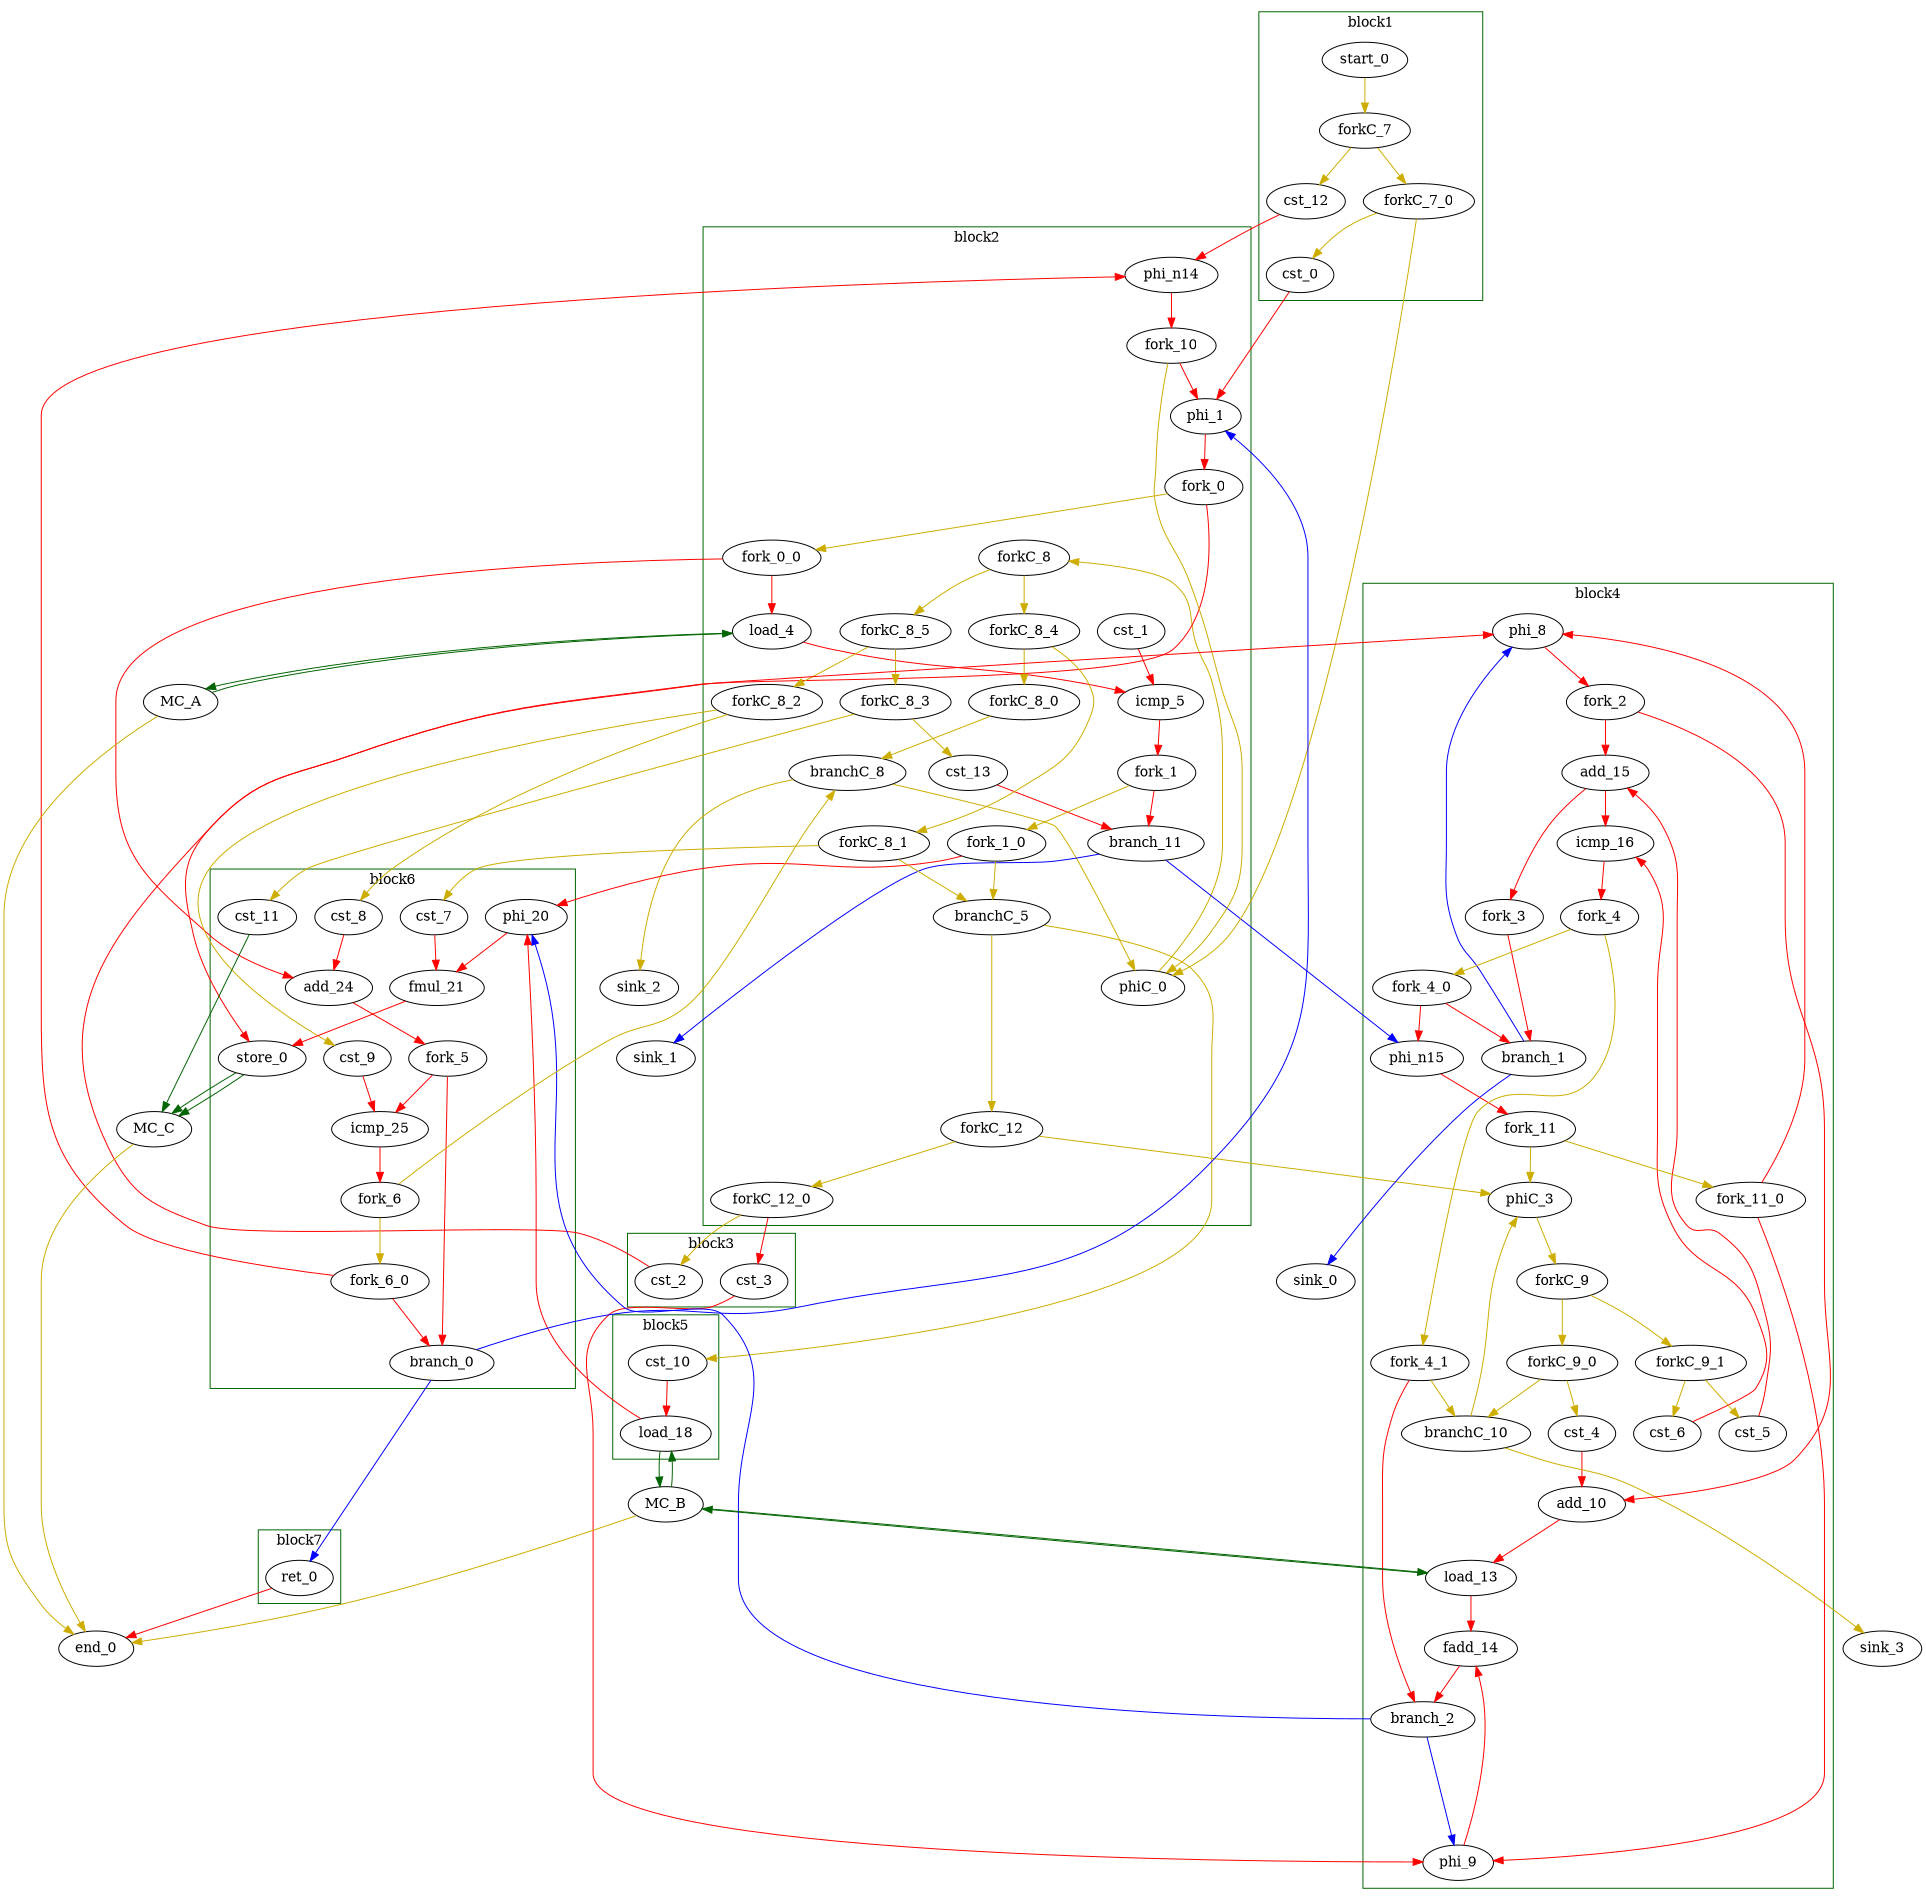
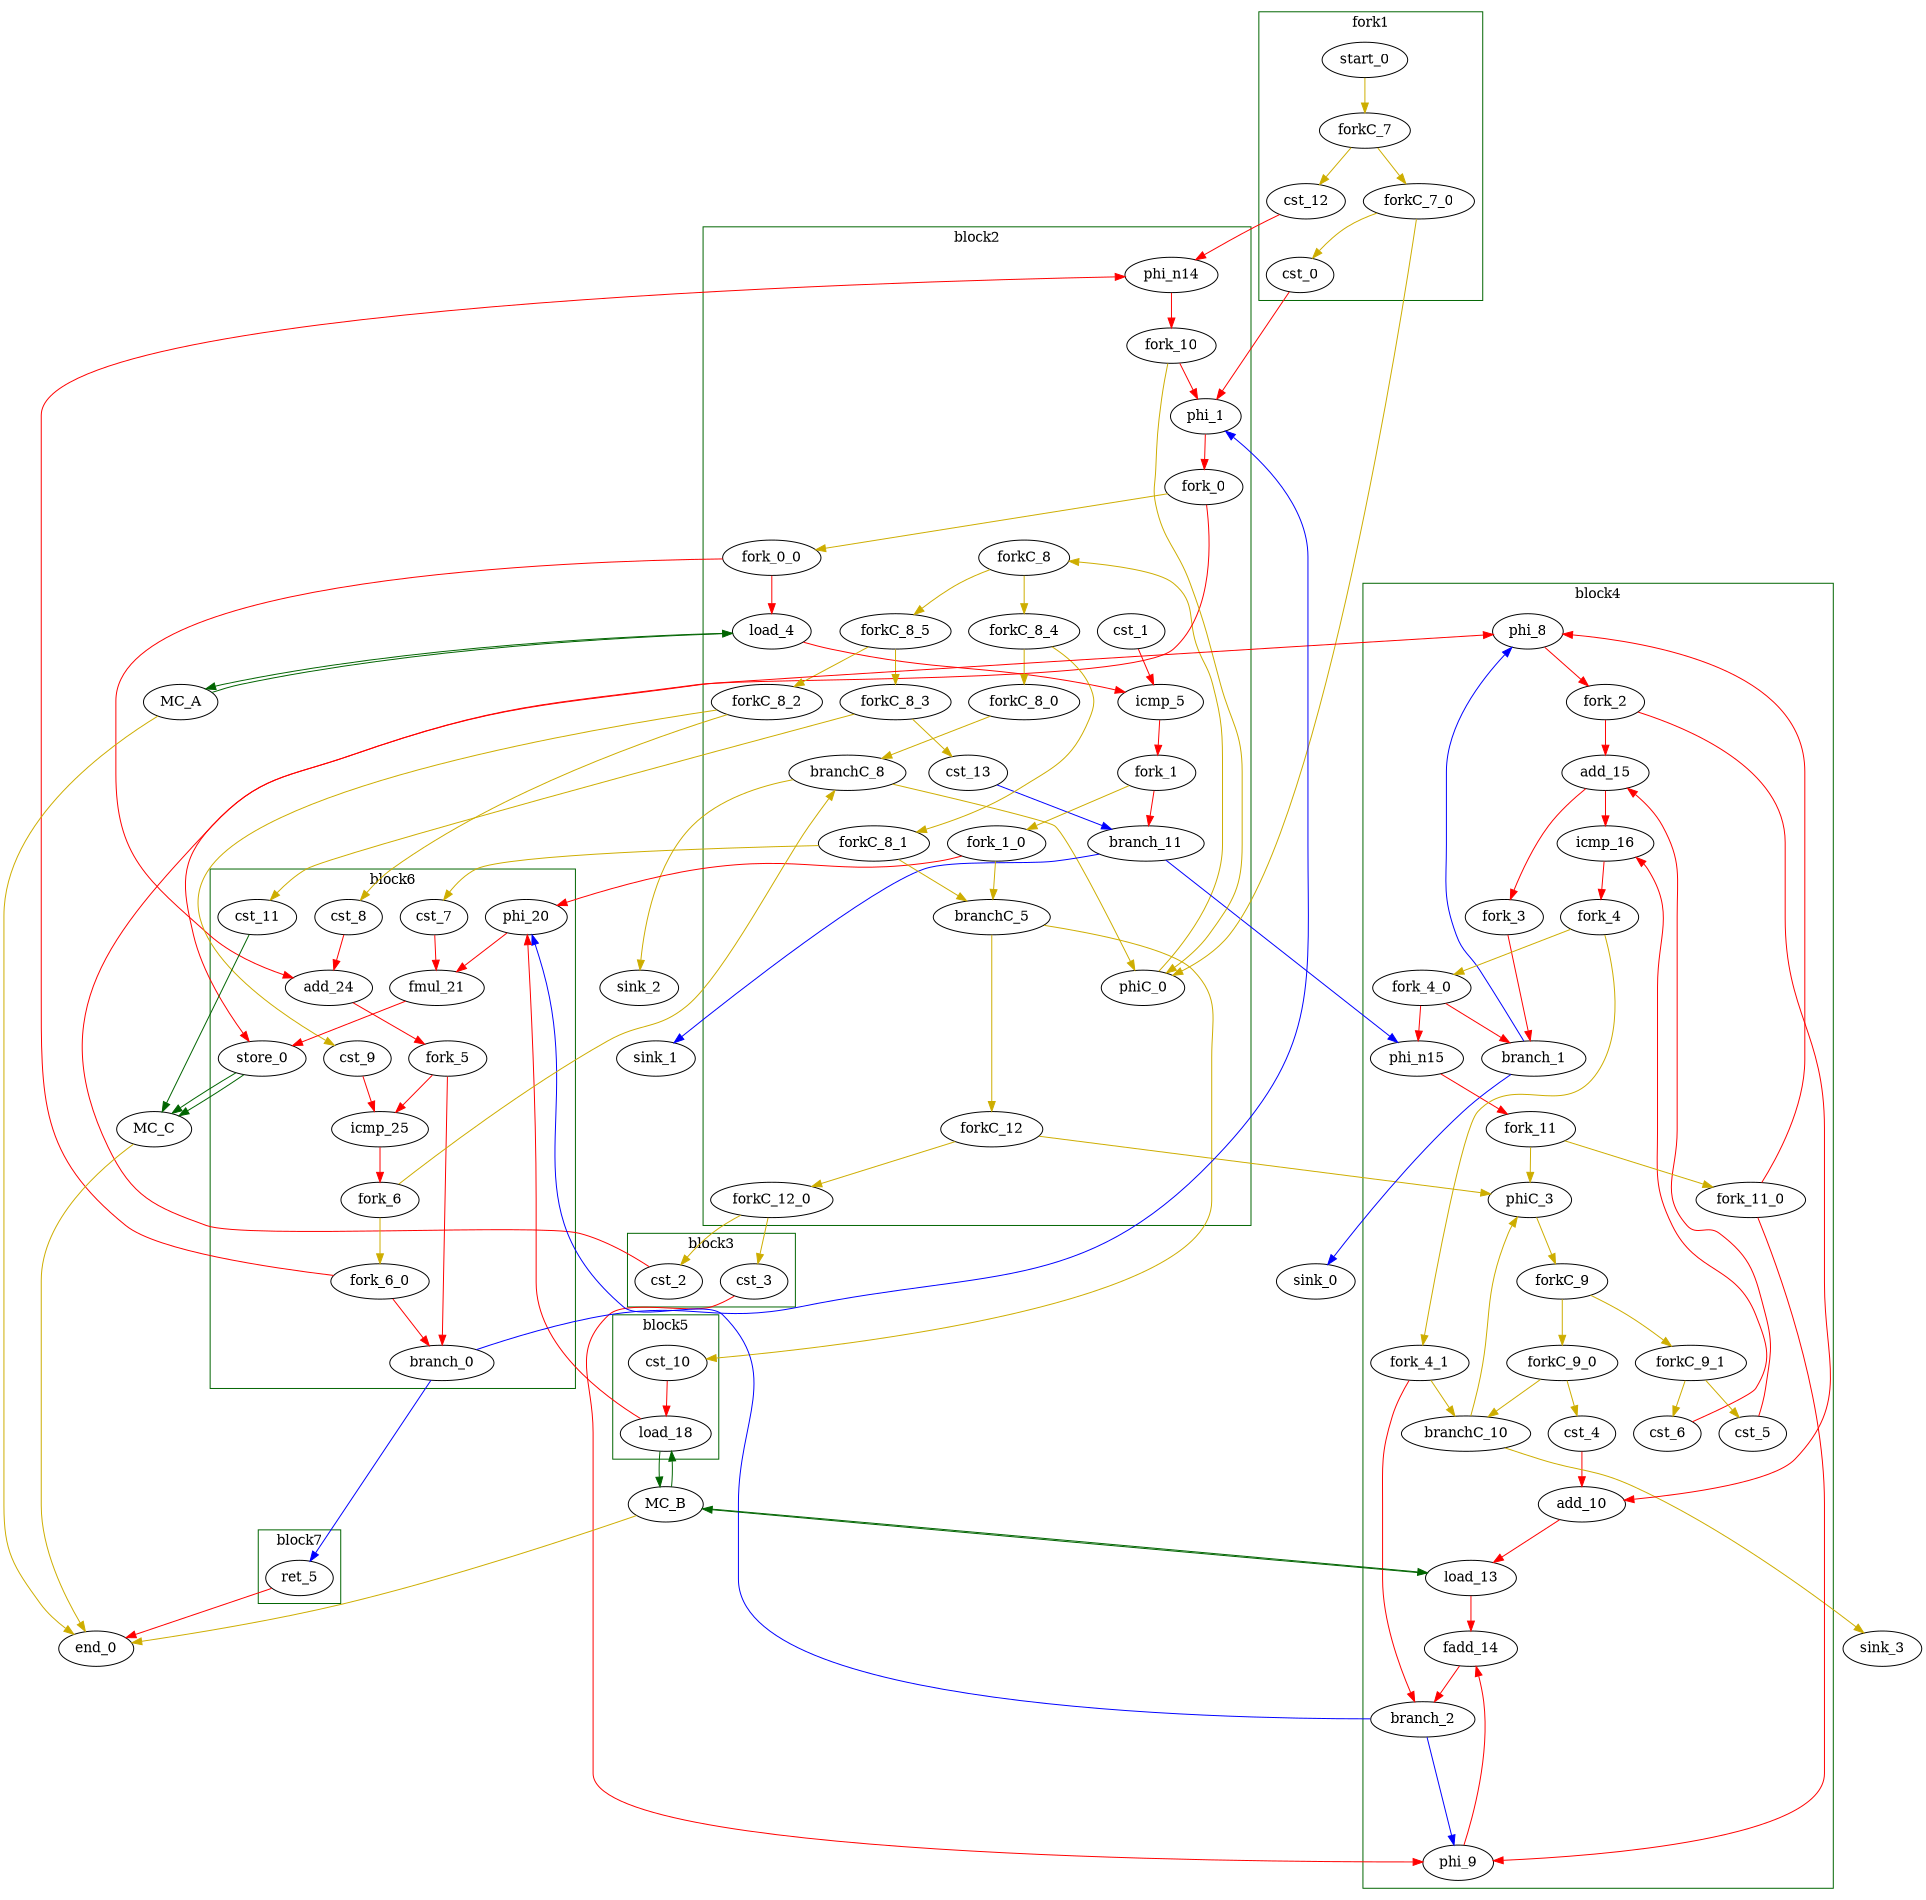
cluster "block1": label "block1" -> "fork1"
edge "cst_13" -> "branch_11": color red -> blue
edge "forkC_12_0" -> "cst_3": color red -> gold3
node "ret_0": label "ret_0" -> "ret_5"
